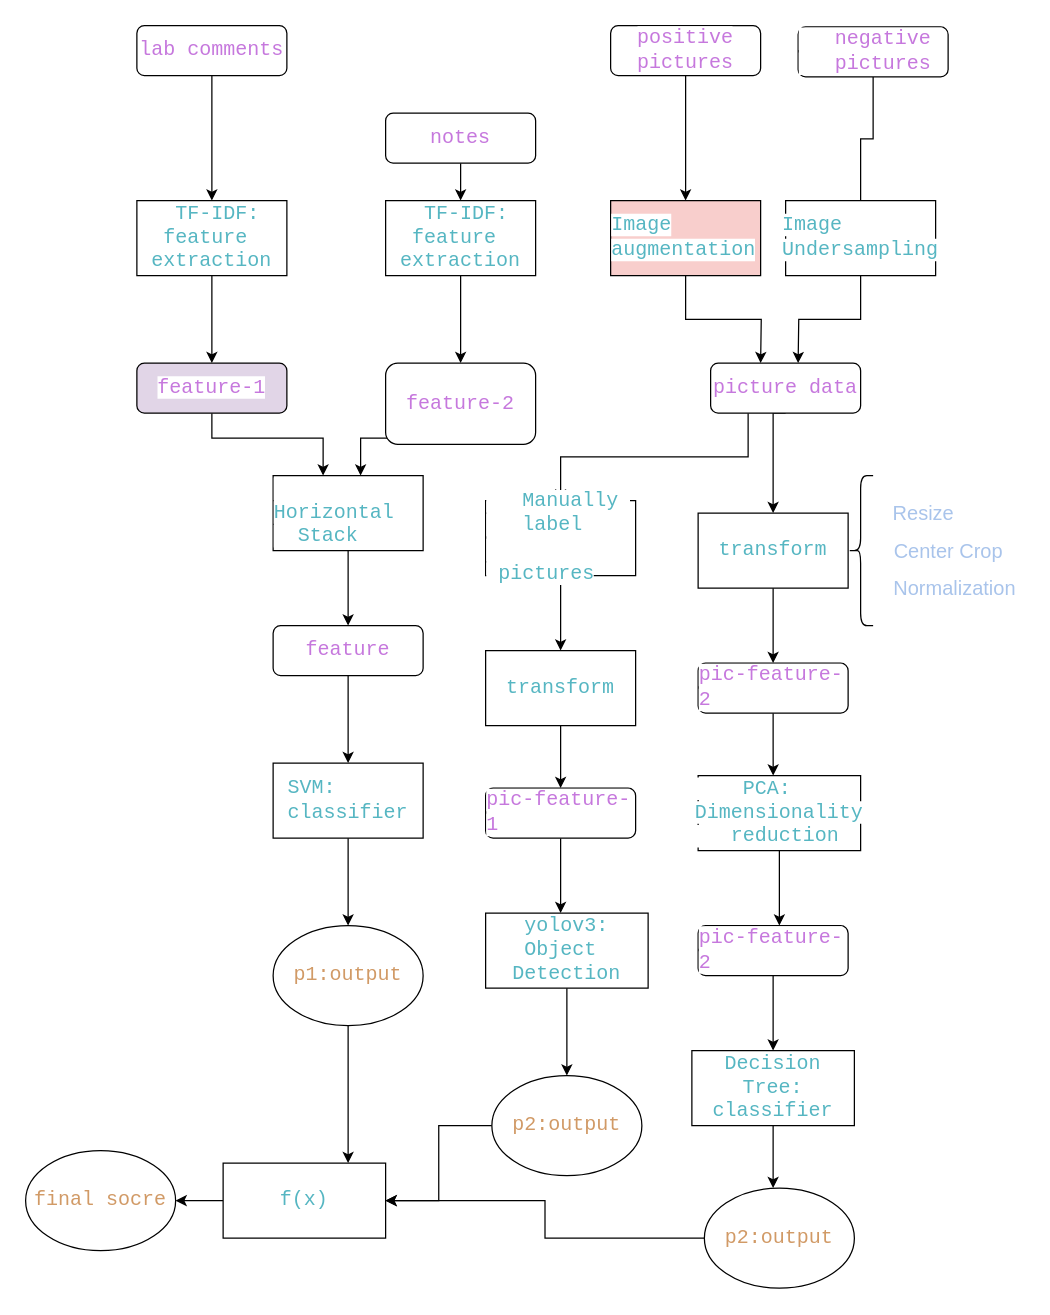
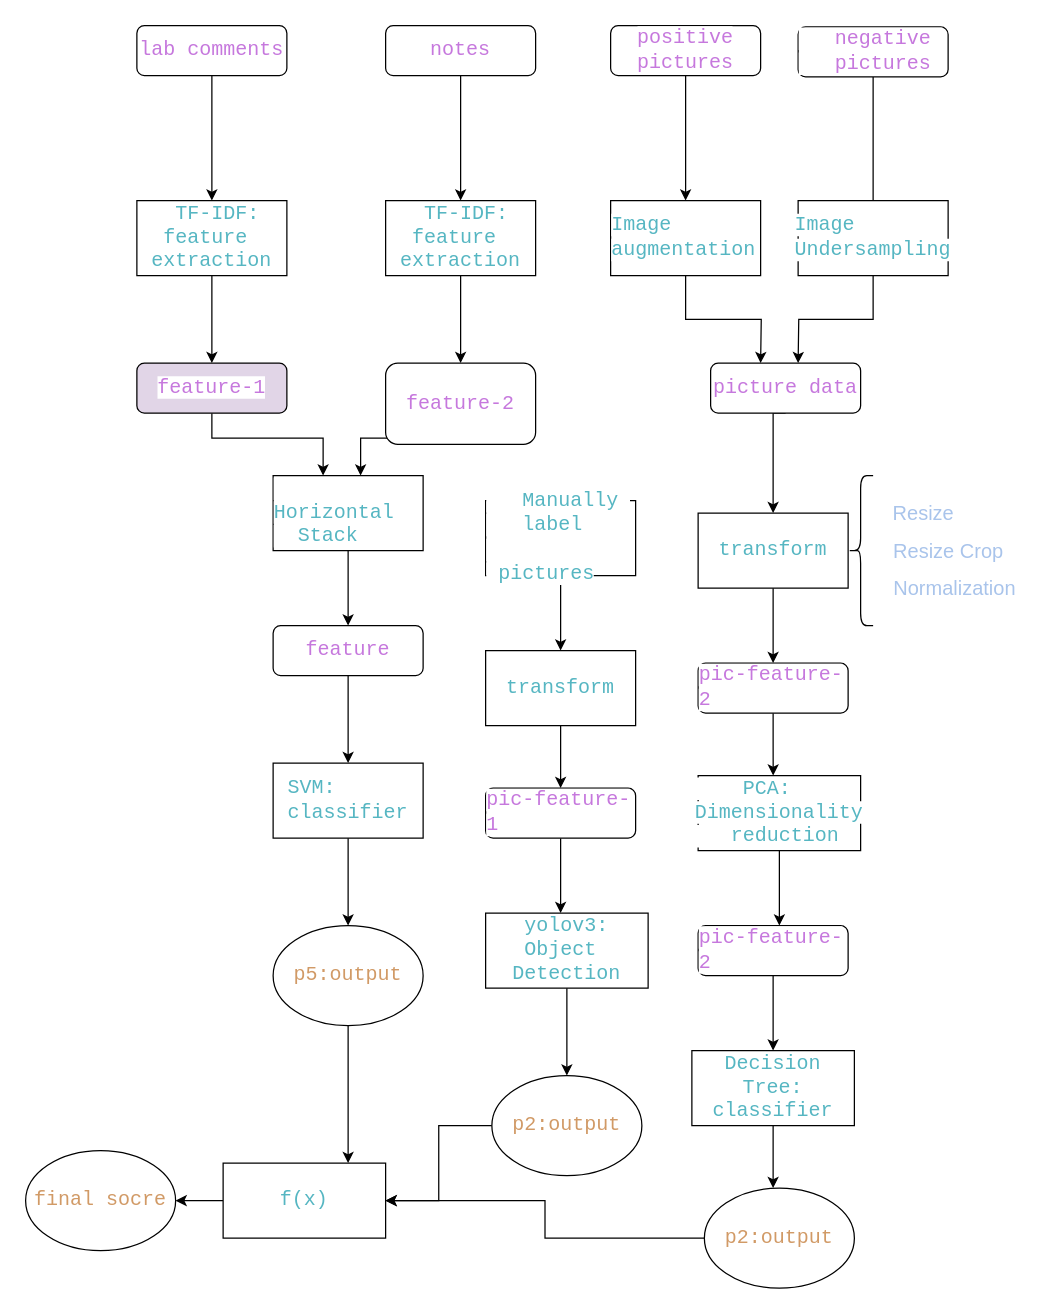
node "notes": moved (461, 138) -> (461, 51)
node "Image augmentation": fillcolor #f8cecc -> #ffffff
node "Image Undersampling": moved (861, 238) -> (873, 238)
edge "picture data" -> "Manually label pictures": removed
node "Center Crop": label "Center Crop" -> "Resize Crop"
node "p1:output": label "p1:output" -> "p5:output"
